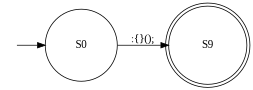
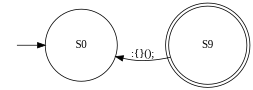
edge "S0" -> "S9": reversed
